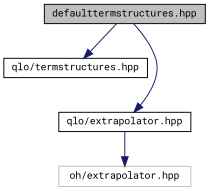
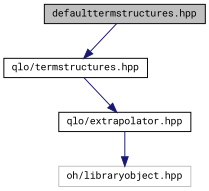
edge "defaulttermstructures.hpp" -> "qlo/extrapolator.hpp": now "qlo/termstructures.hpp" -> "qlo/extrapolator.hpp"
node "oh/extrapolator.hpp": label "oh/extrapolator.hpp" -> "oh/libraryobject.hpp"
